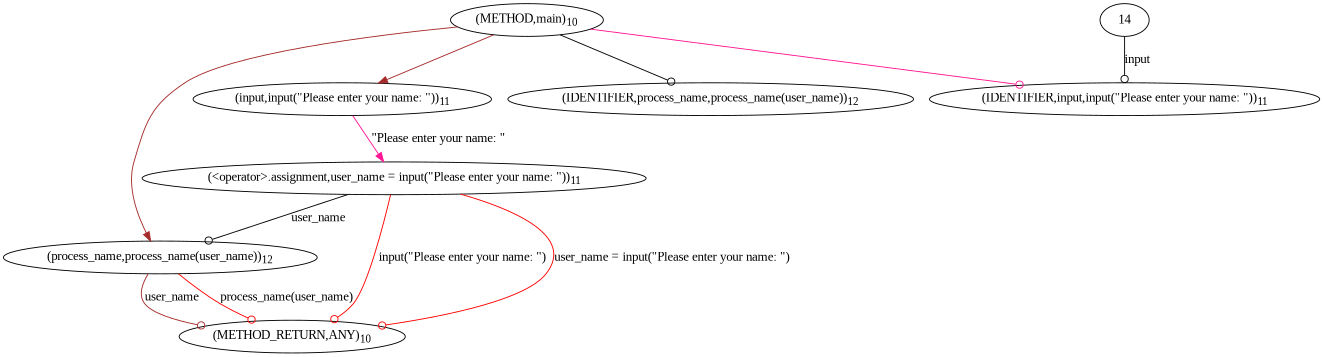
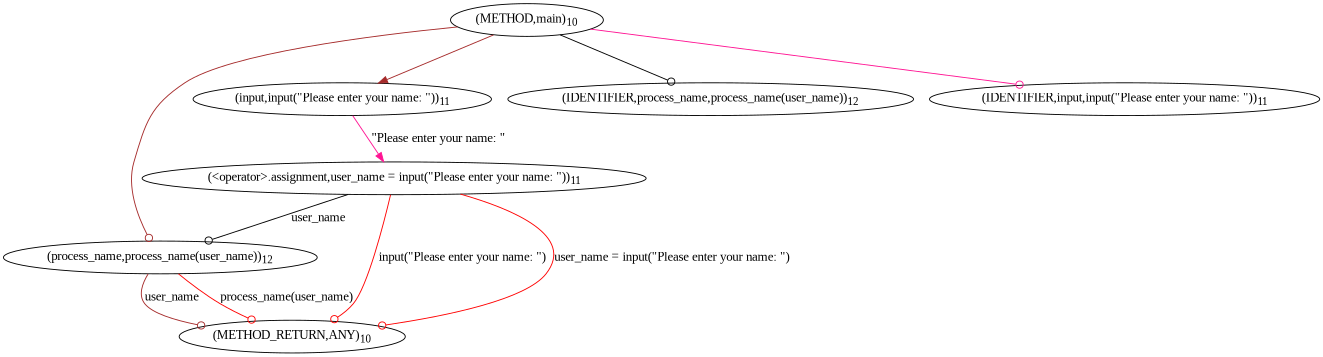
node "14": removed
edge "(METHOD,main)" -> "(process_name,process_name(user_name))": arrowhead normal -> odot
